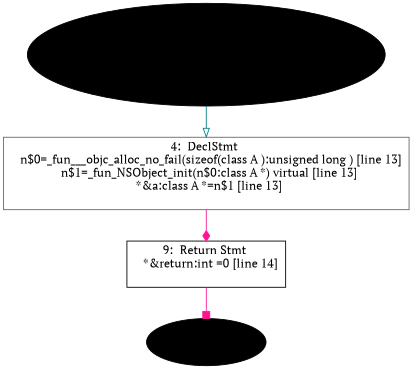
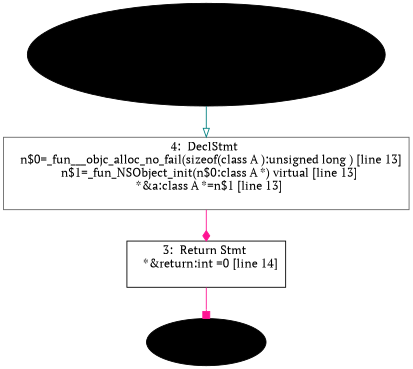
node "9:  Return Stmt *&return:int =0 [line 14]": label "9:  Return Stmt *&return:int =0 [line 14]" -> "3:  Return Stmt *&return:int =0 [line 14]"
